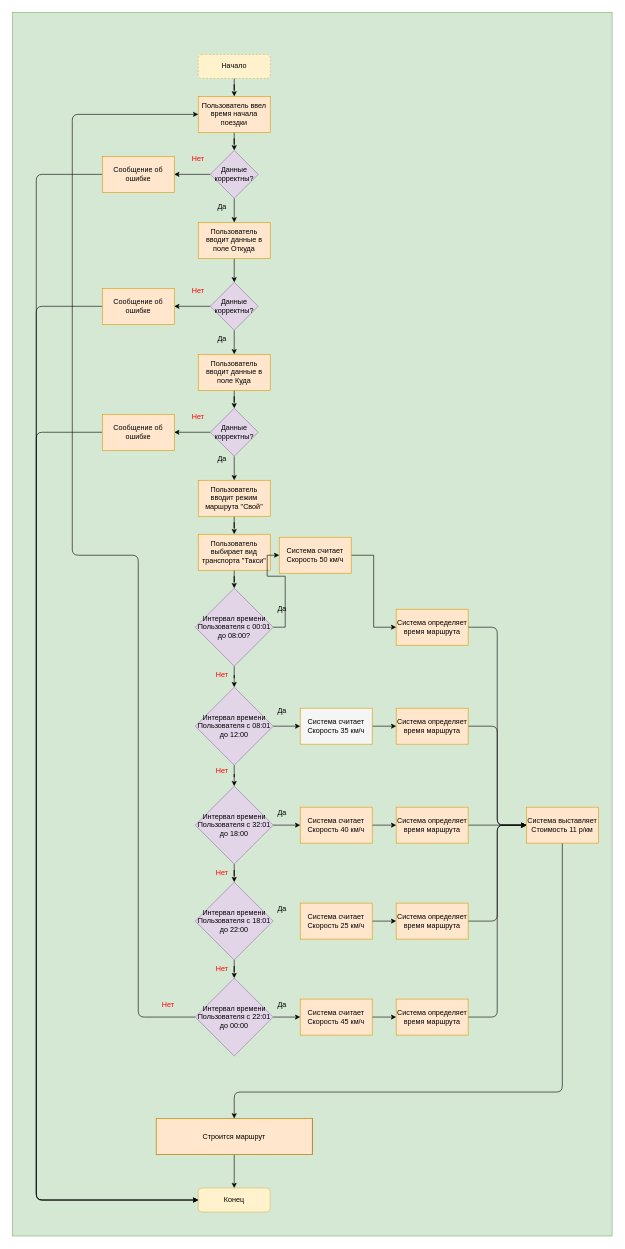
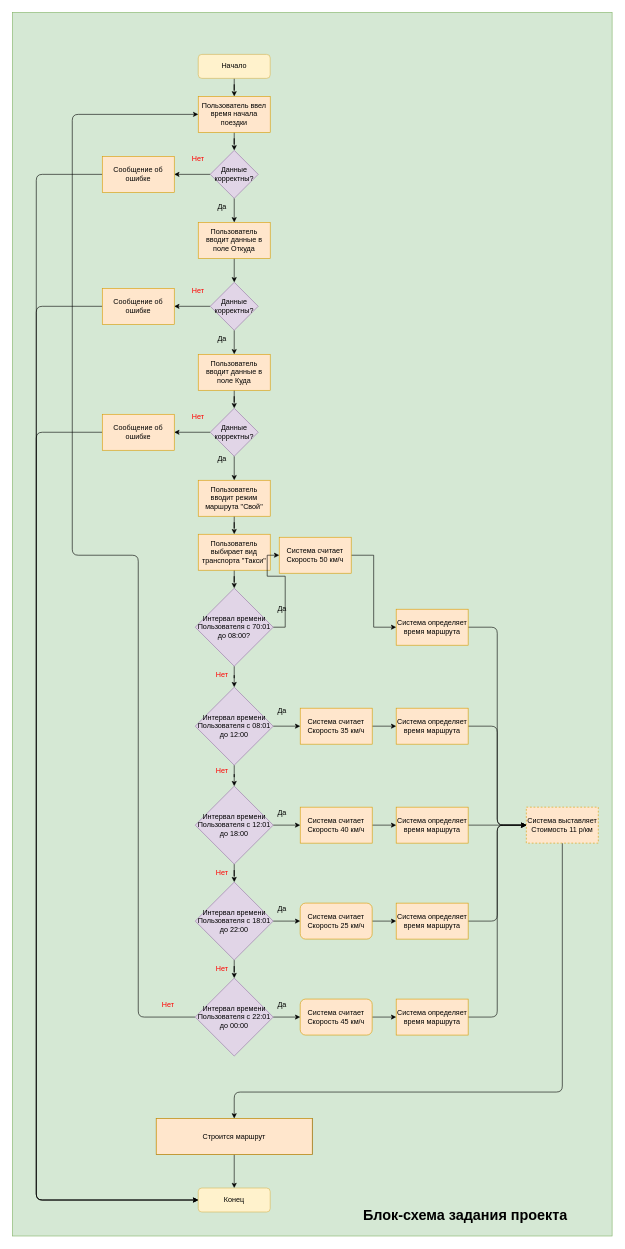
node "Начало": style dashed -> solid
node "Интервал времени Пользователя с 00:01 до 08:00?": label "Интервал времени Пользователя с 00:01 до 08:00?" -> "Интервал времени Пользователя с 70:01 до 08:00?"
node "Система считает Скорость 35 км/ч": fillcolor #f5f5f5 -> #ffe6cc
node "Интервал времени Пользователя с 32:01 до 18:00": label "Интервал времени Пользователя с 32:01 до 18:00" -> "Интервал времени Пользователя с 12:01 до 18:00"
node "Система выставляет Стоимость 11 р/км": style solid -> dashed
edge "Интервал времени Пользователя с 18:01 до 22:00" -> "Система считает Скорость 25 км/ч": added
node "Система считает Скорость 25 км/ч": shape rectangle -> rounded rectangle
node "Система считает Скорость 45 км/ч": shape rectangle -> rounded rectangle
node "Блок-схема задания проекта": added
